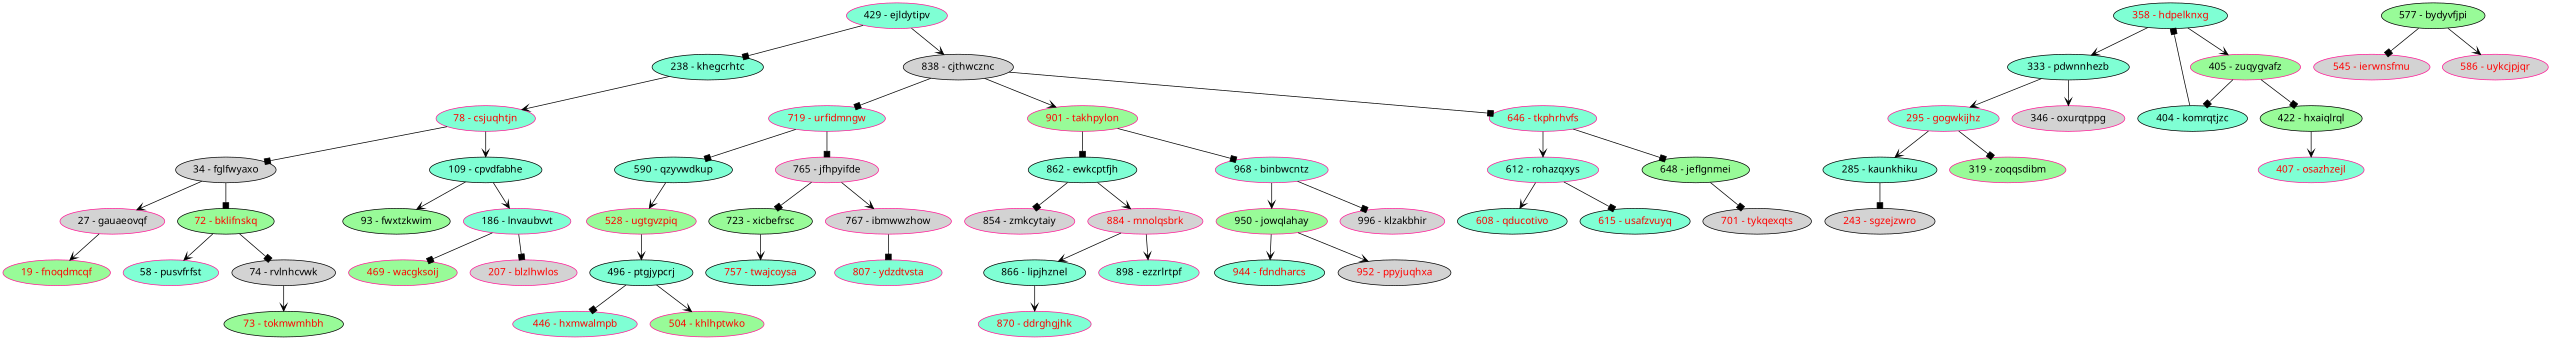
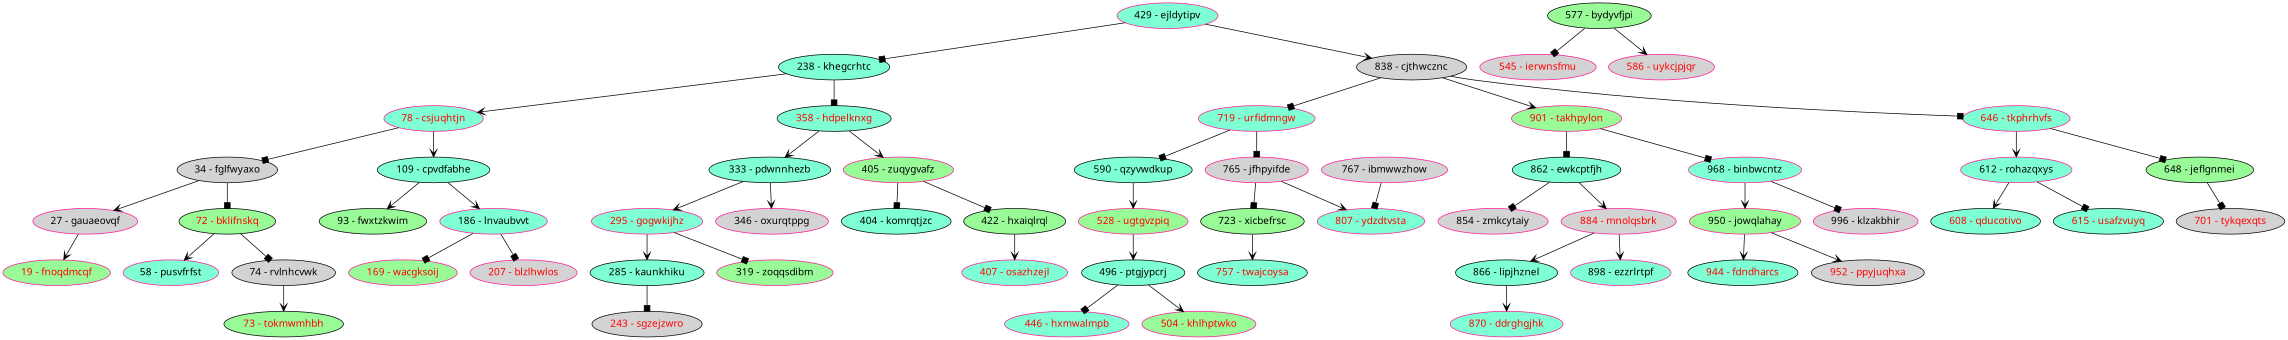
edge "404 - komrqtjzc" -> "358 - hdpelknxg": now "238 - khegcrhtc" -> "358 - hdpelknxg"
edge "765 - jfhpyifde" -> "767 - ibmwwzhow": now "765 - jfhpyifde" -> "807 - ydzdtvsta"
node "469 - wacgksoij": label "469 - wacgksoij" -> "169 - wacgksoij"
